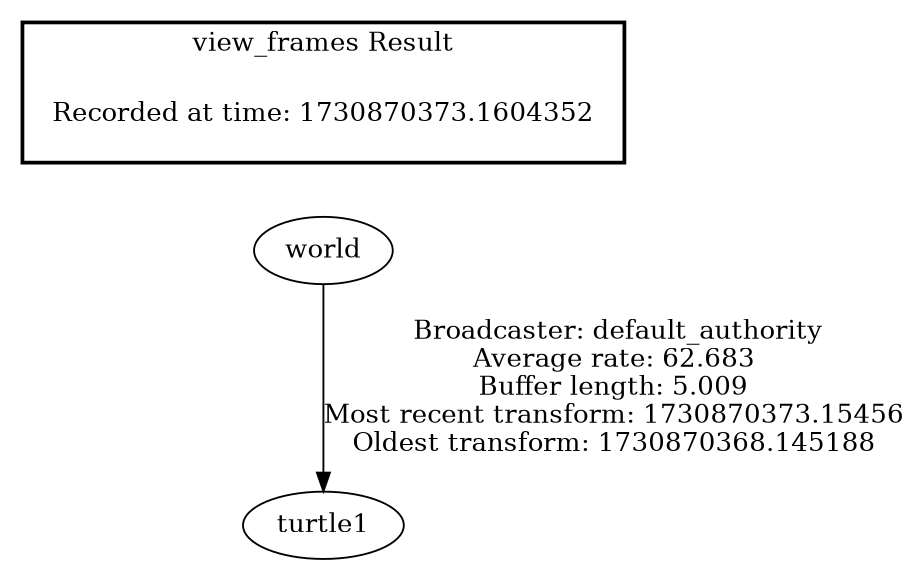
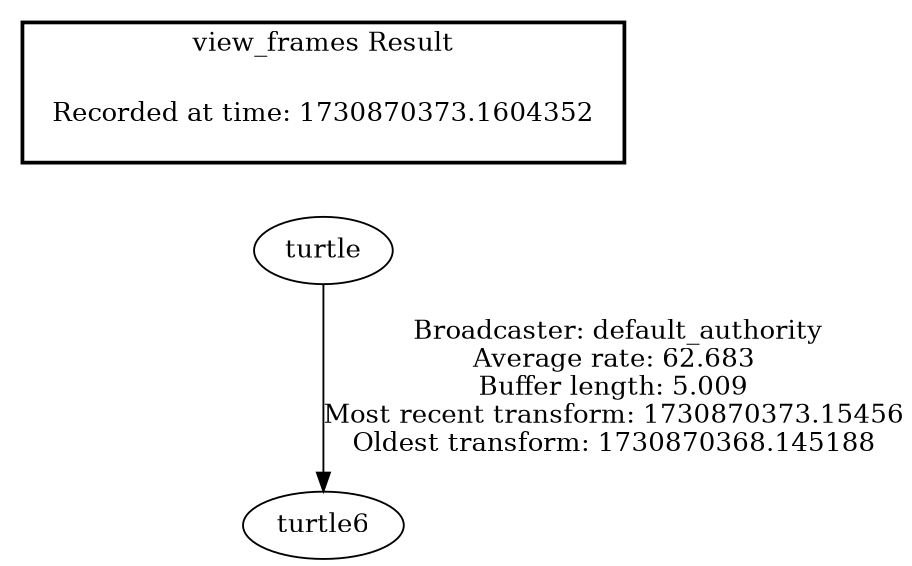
node "world": label "world" -> "turtle"
node "turtle1": label "turtle1" -> "turtle6"
